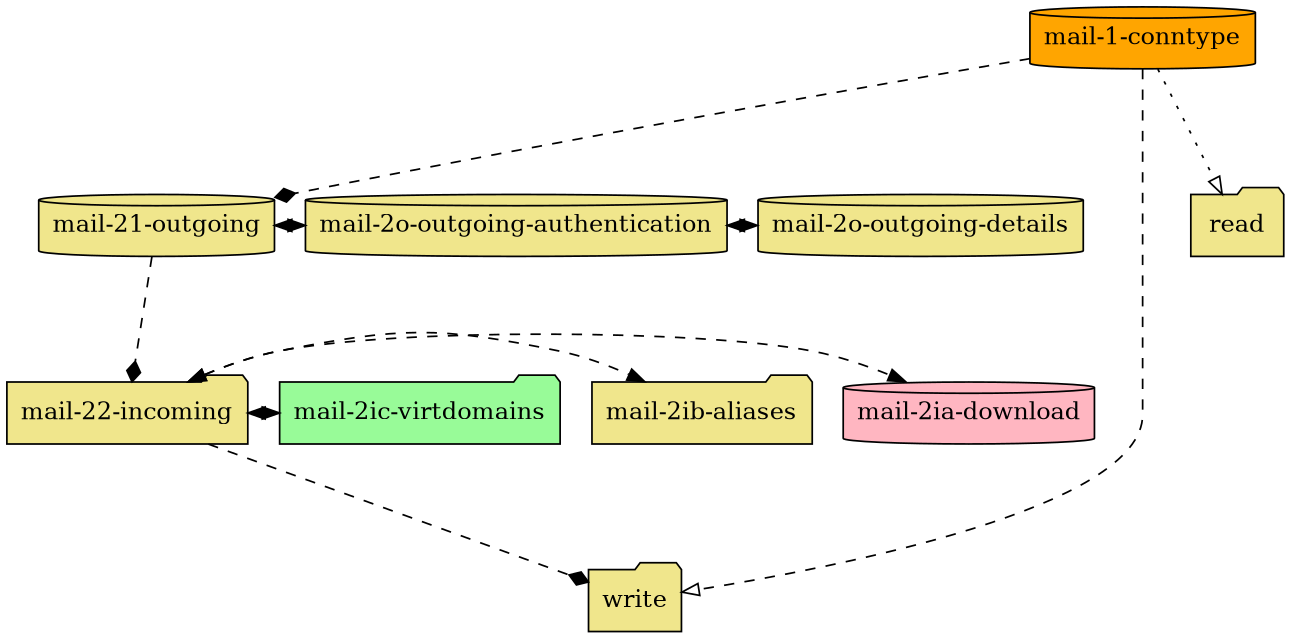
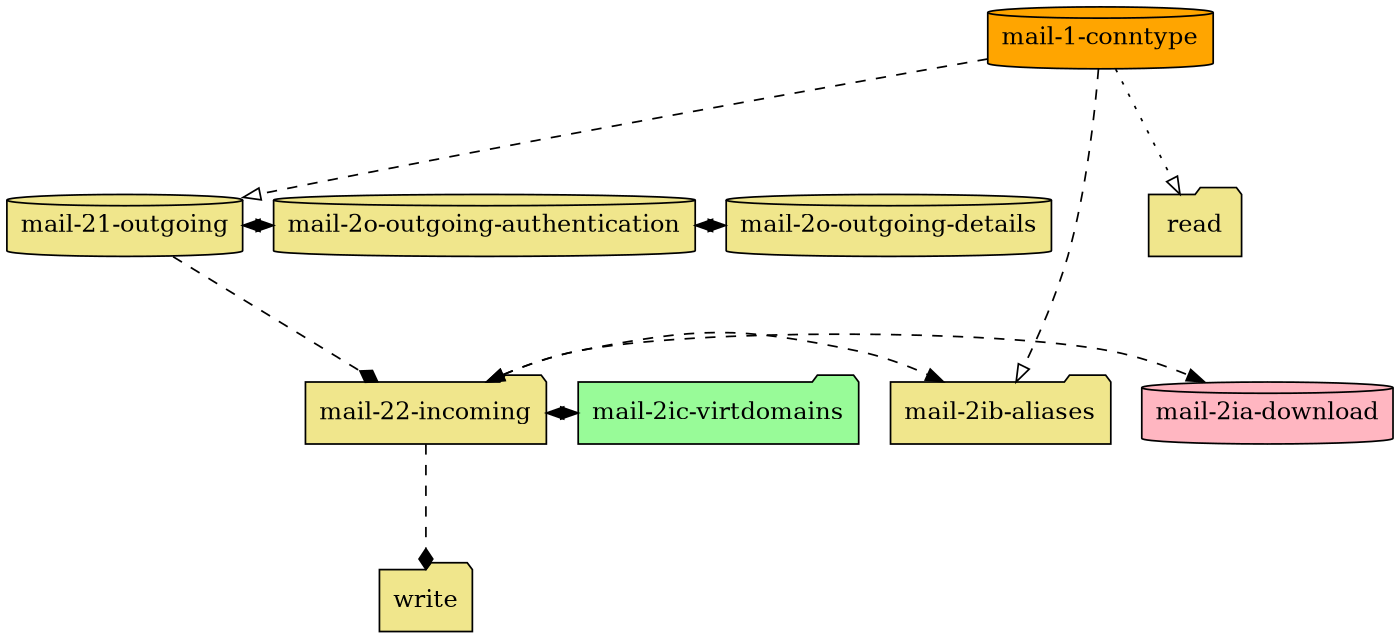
edge "mail-1-conntype" -> "mail-21-outgoing": arrowhead diamond -> onormal
edge "mail-1-conntype" -> "write": now "mail-1-conntype" -> "mail-2ib-aliases"
